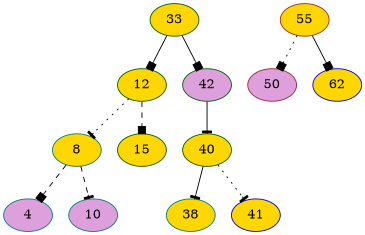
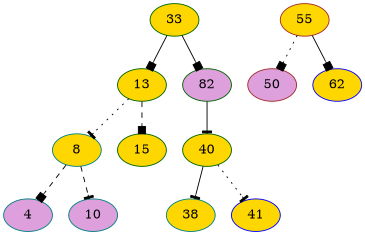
node "12": label "12" -> "13"
node "42": label "42" -> "82"
